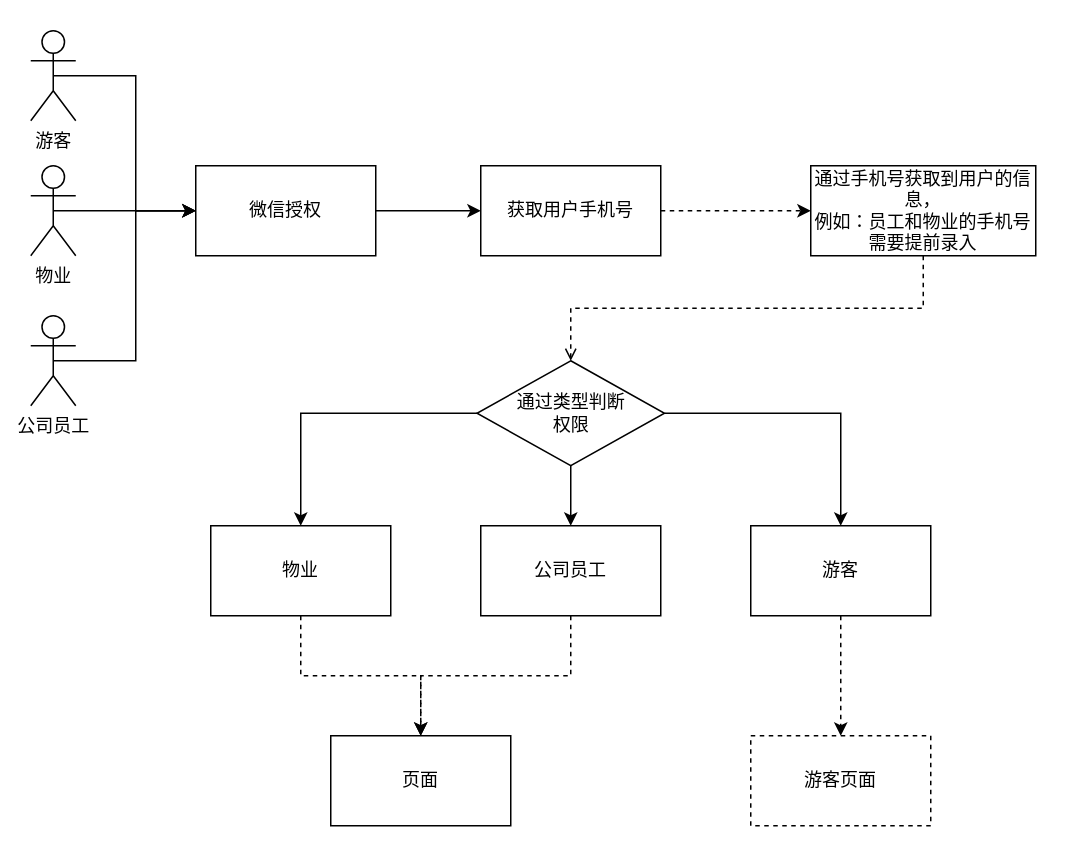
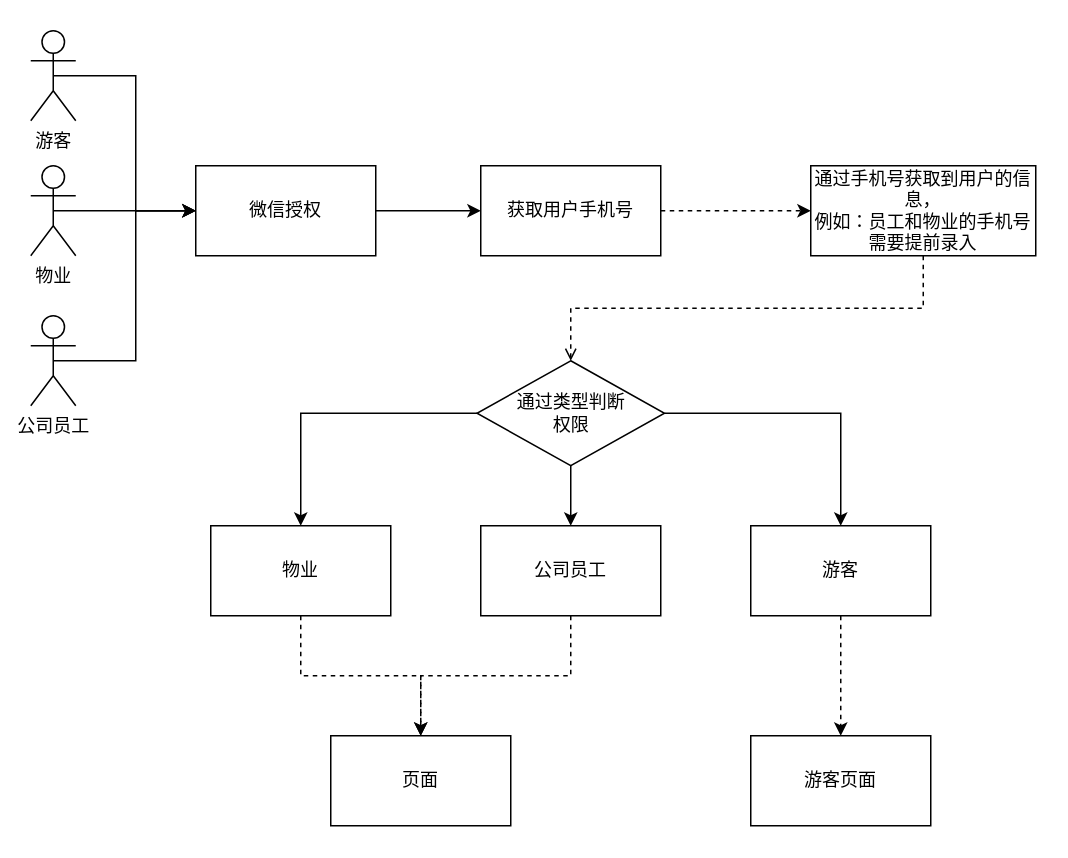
node "游客页面": style dashed -> solid
